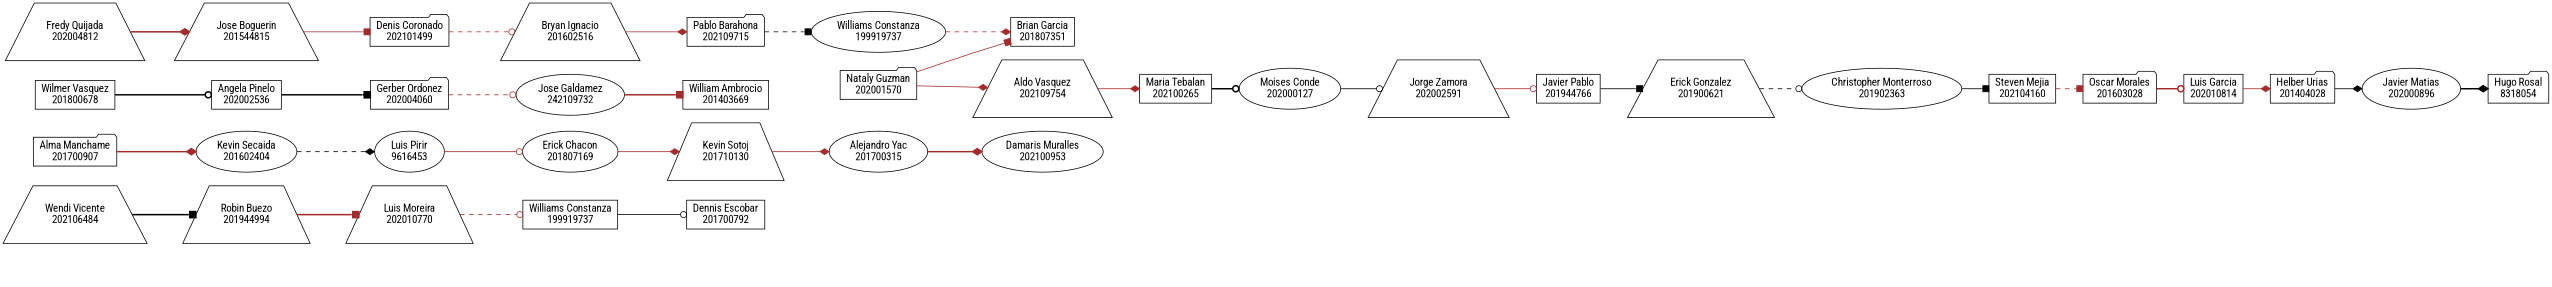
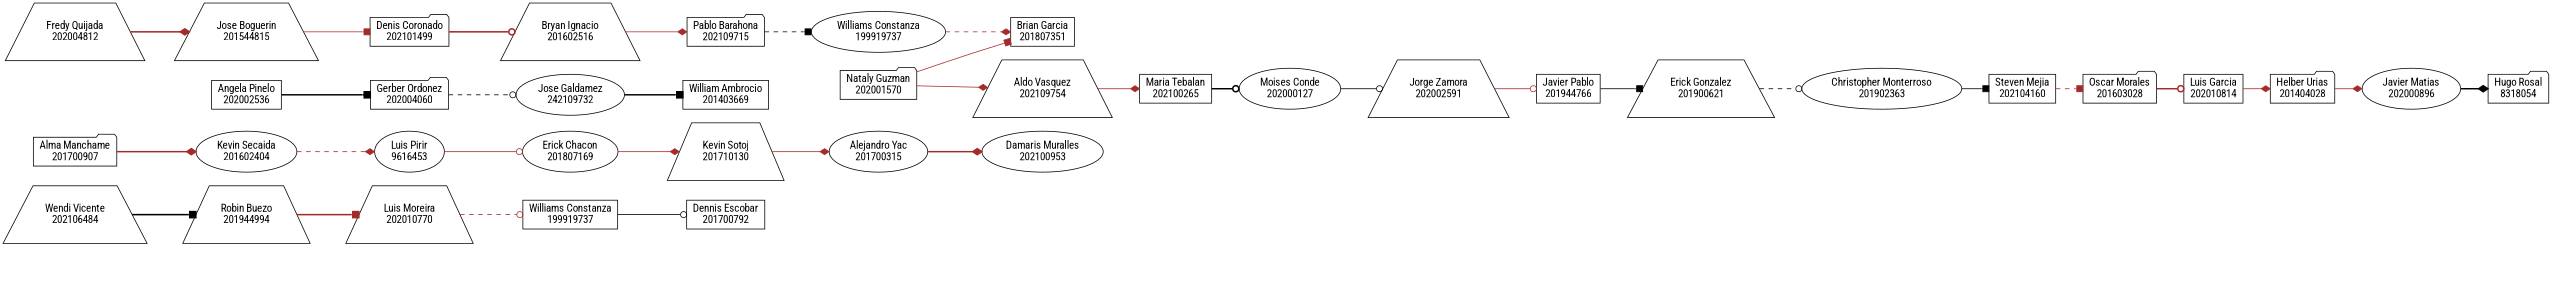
edge "Denis Coronado 202101499" -> "Bryan Ignacio 201602516": style dashed -> bold
edge "Helber Urias 201404028" -> "Javier Matias 202000896": color black -> brown
node "Wilmer Vasquez 201800678": removed
edge "Gerber Ordonez 202004060" -> "Jose Galdamez 242109732": color brown -> black
edge "Jose Galdamez 242109732" -> "William Ambrocio 201403669": color brown -> black
edge "Kevin Secaida 201602404" -> "Luis Pirir 9616453": color black -> brown
